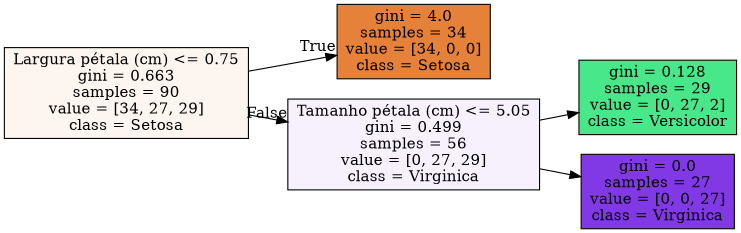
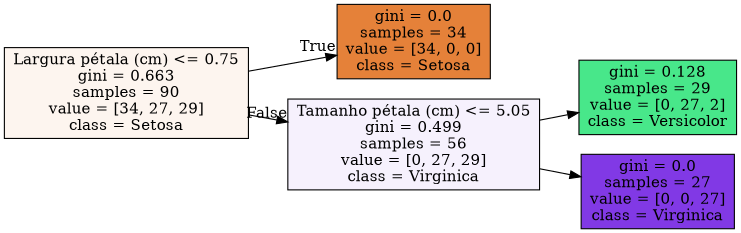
node "gini = 4.0 samples = 34 value = [34, 0, 0] class = Setosa": label "gini = 4.0 samples = 34 value = [34, 0, 0] class = Setosa" -> "gini = 0.0 samples = 34 value = [34, 0, 0] class = Setosa"
